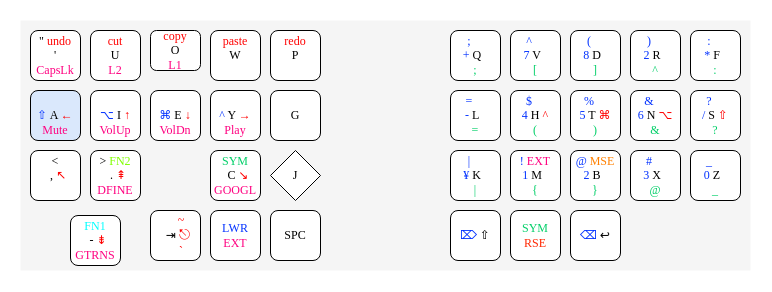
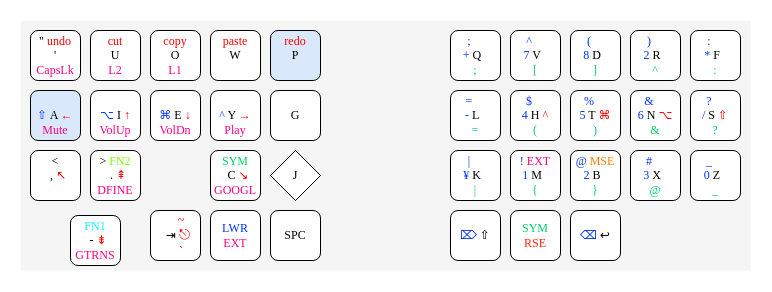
node "copy O L1": size 50x40 -> 50x50
node "redo P": fillcolor #ffffff -> #dae8fc
